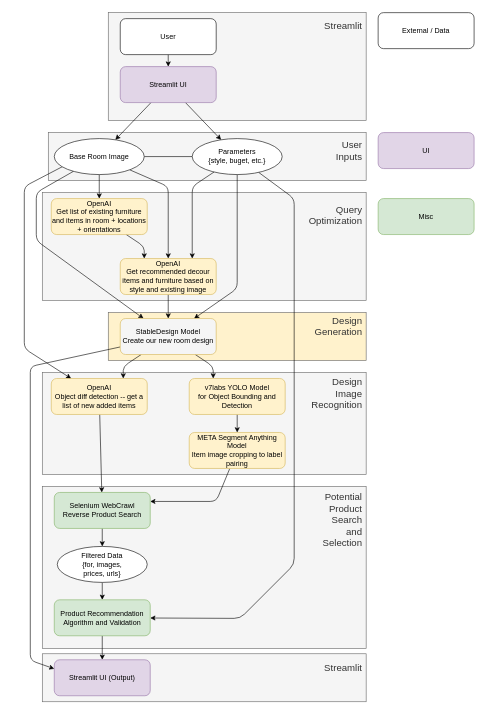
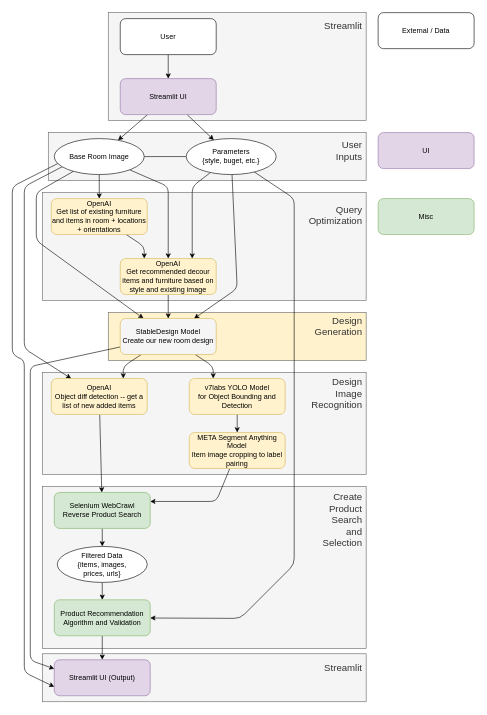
node "Streamlit UI": moved (168, 84) -> (168, 96)
node "Parameters {style, buget, etc.}": moved (237, 156) -> (231, 156)
node "Filtered Data {for, images, prices, urls}": label "Filtered Data {for, images, prices, urls}" -> "Filtered Data {items, images, prices, urls}"
node "Potential Product Search and Selection": label "Potential Product Search and Selection" -> "Create Product Search and Selection"
edge "Base Room Image" -> "Streamlit UI (Output)": added
